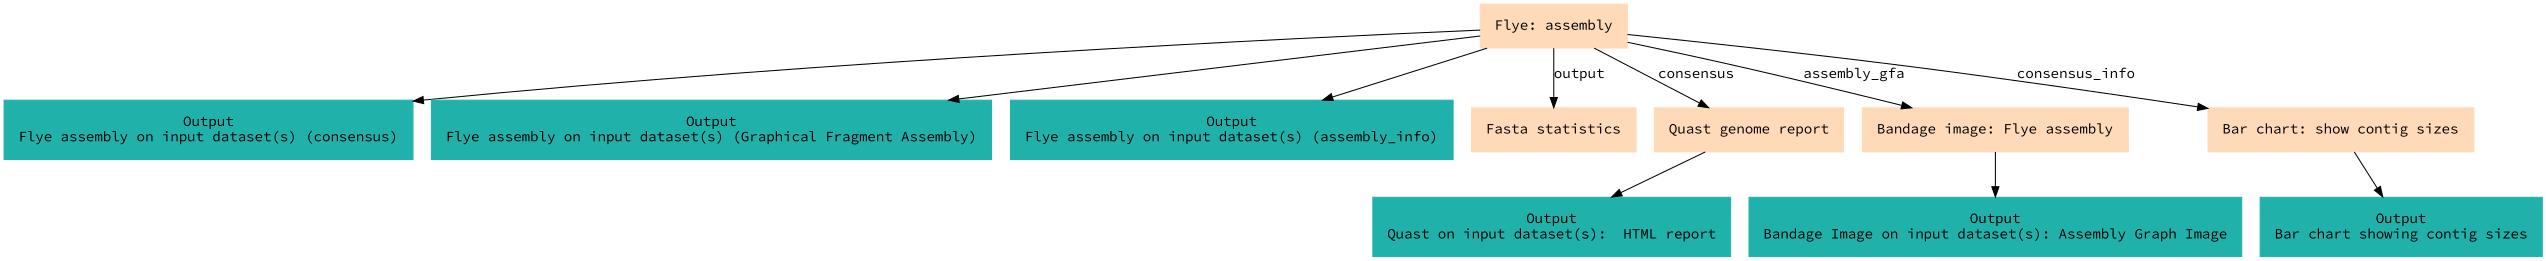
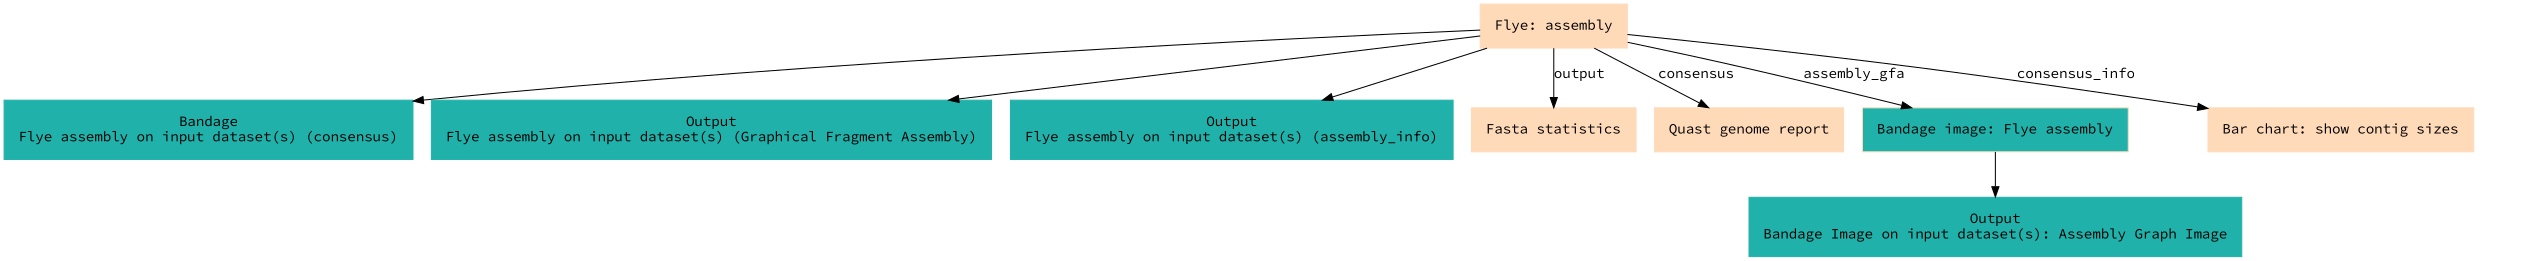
node "Output Flye assembly on input dataset(s) (consensus)": label "Output Flye assembly on input dataset(s) (consensus)" -> "Bandage Flye assembly on input dataset(s) (consensus)"
node "Bandage image: Flye assembly": fillcolor peachpuff -> lightseagreen
node "Output Quast on input dataset(s):  HTML report": removed
node "Output Bar chart showing contig sizes": removed
